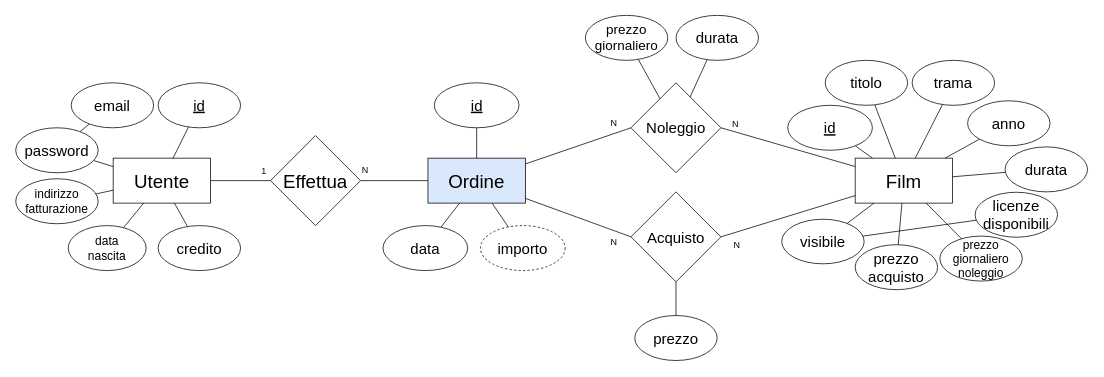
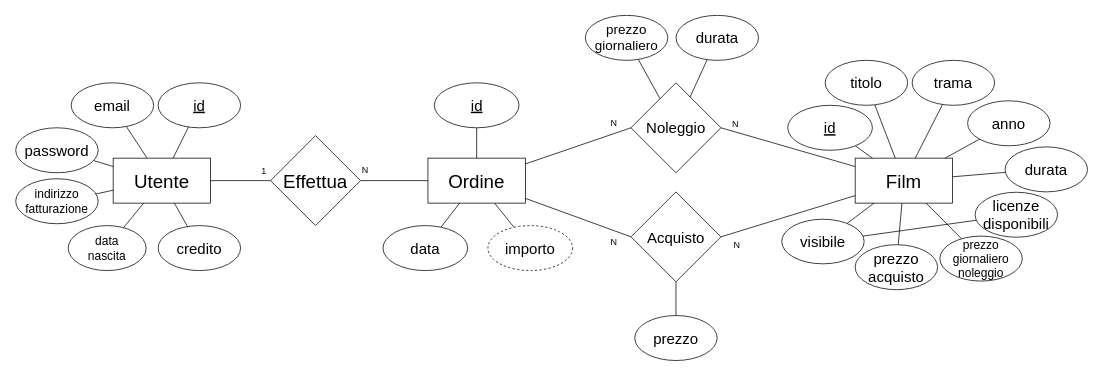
edge "email" -- "password": now "email" -- "Utente"
node "Ordine": fillcolor #dae8fc -> #ffffff
node "importo": moved (523, 248) -> (530, 248)
